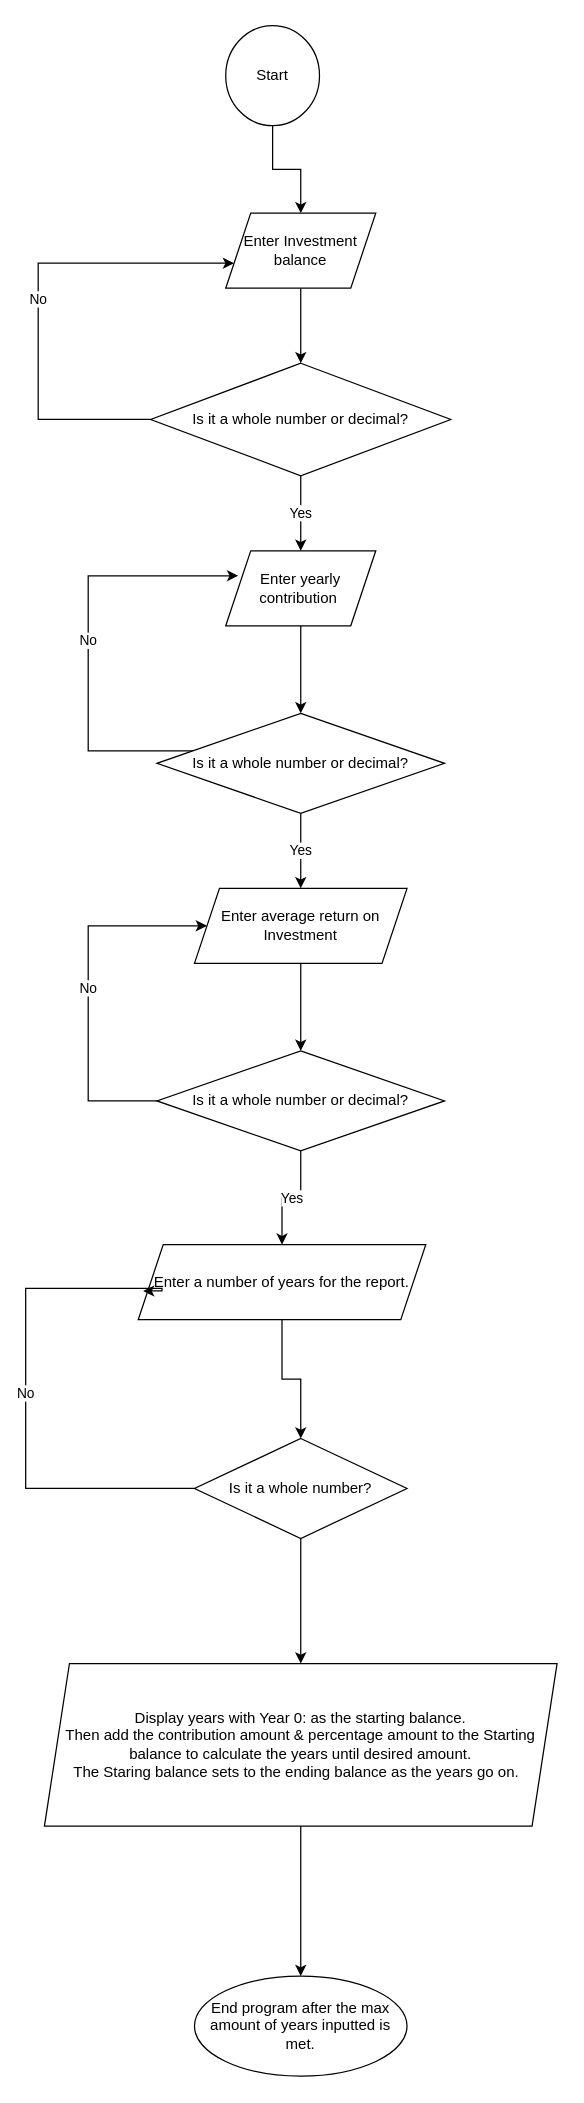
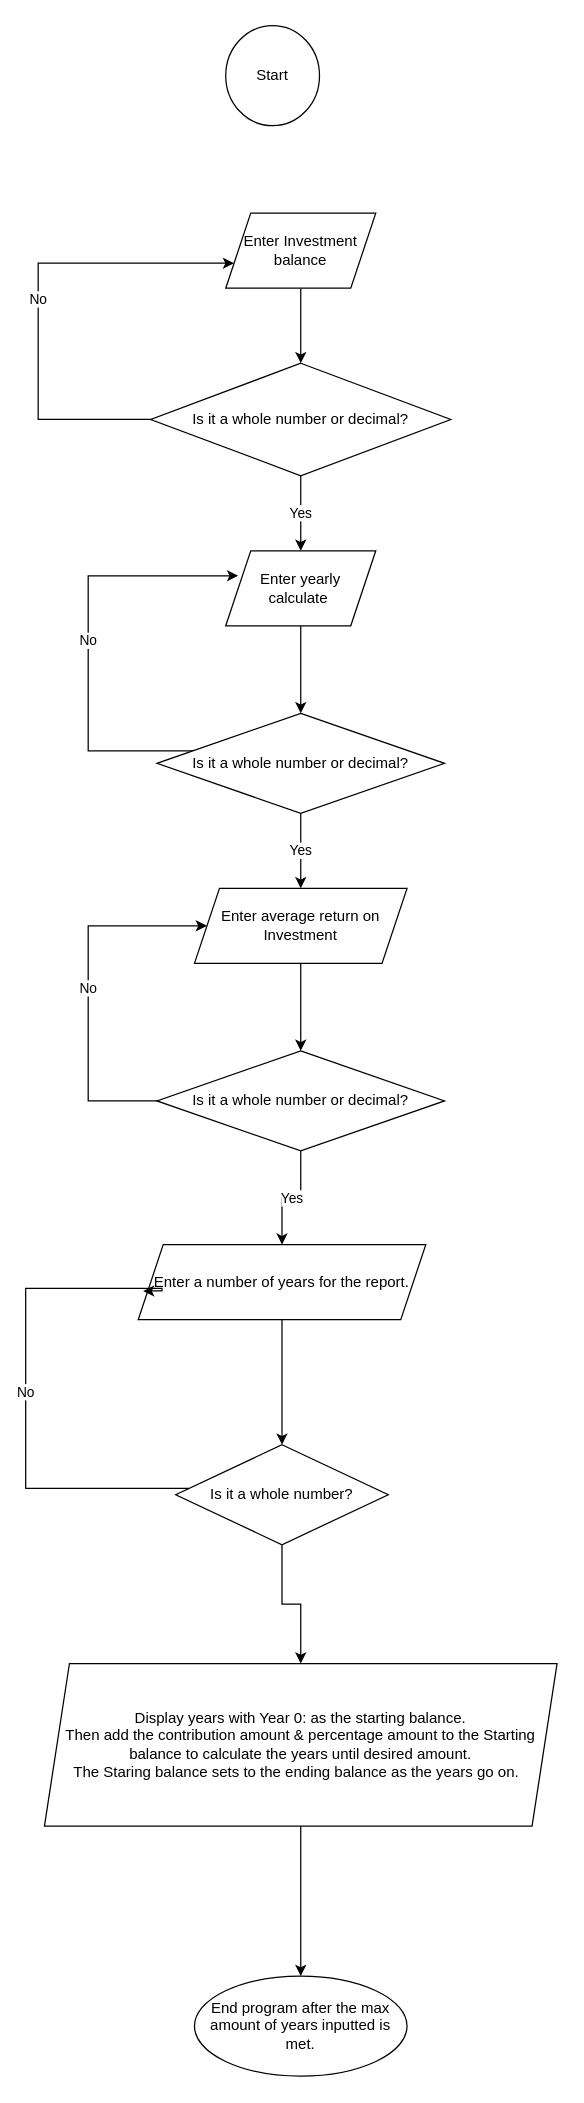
edge "Start" -> "Enter Investment balance": removed
node "Enter yearly contribution": label "Enter yearly contribution" -> "Enter yearly calculate"
node "Is it a whole number?": moved (301, 1488) -> (282, 1494)
